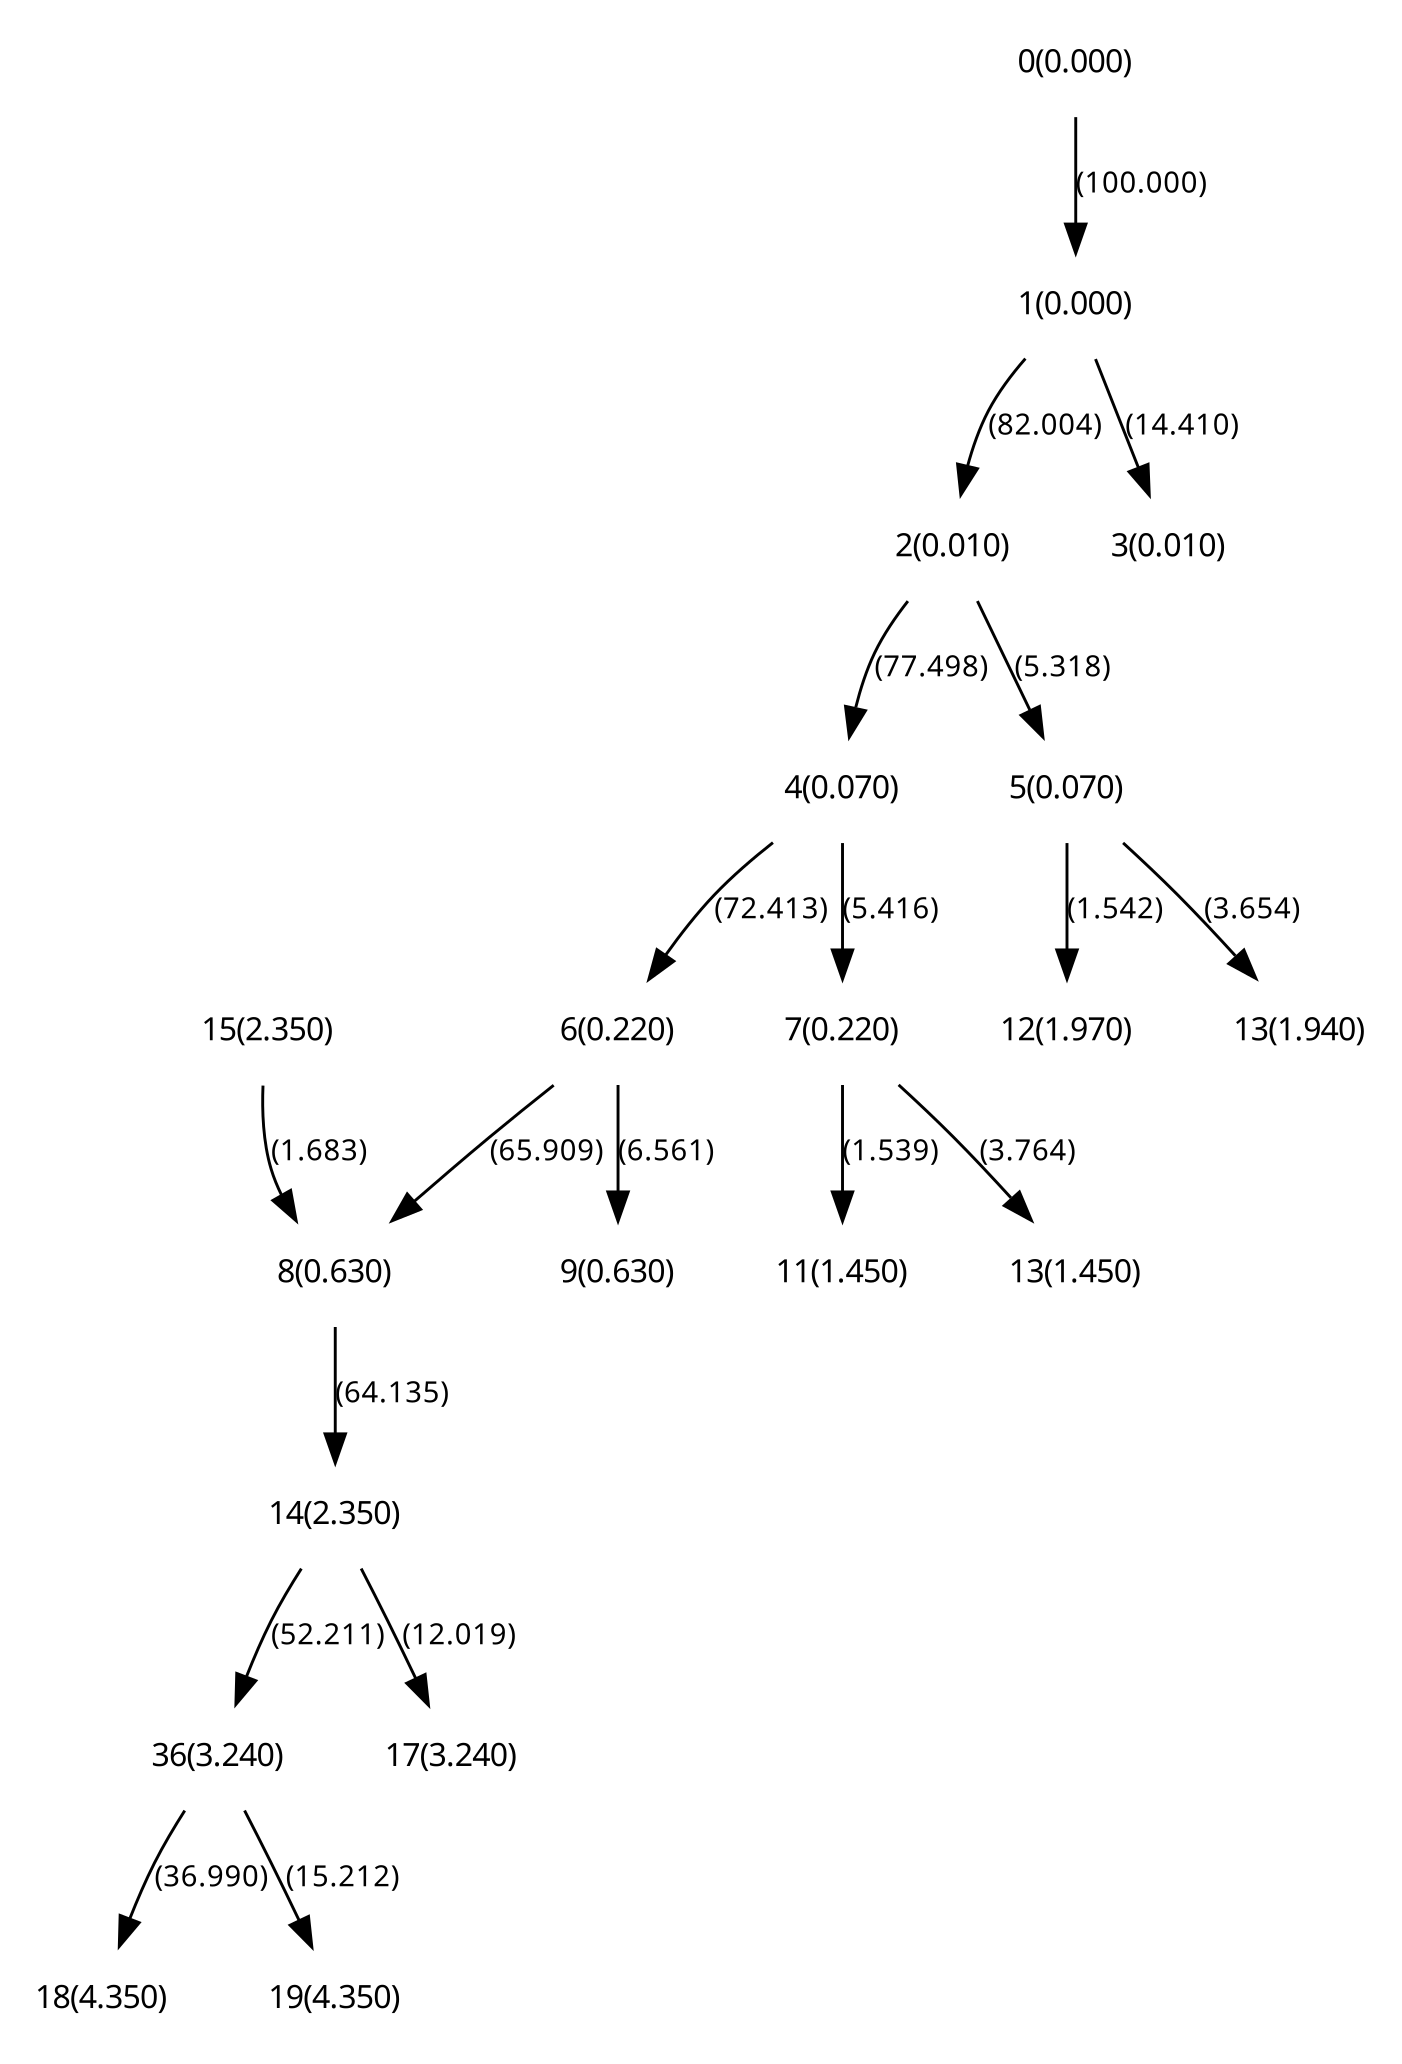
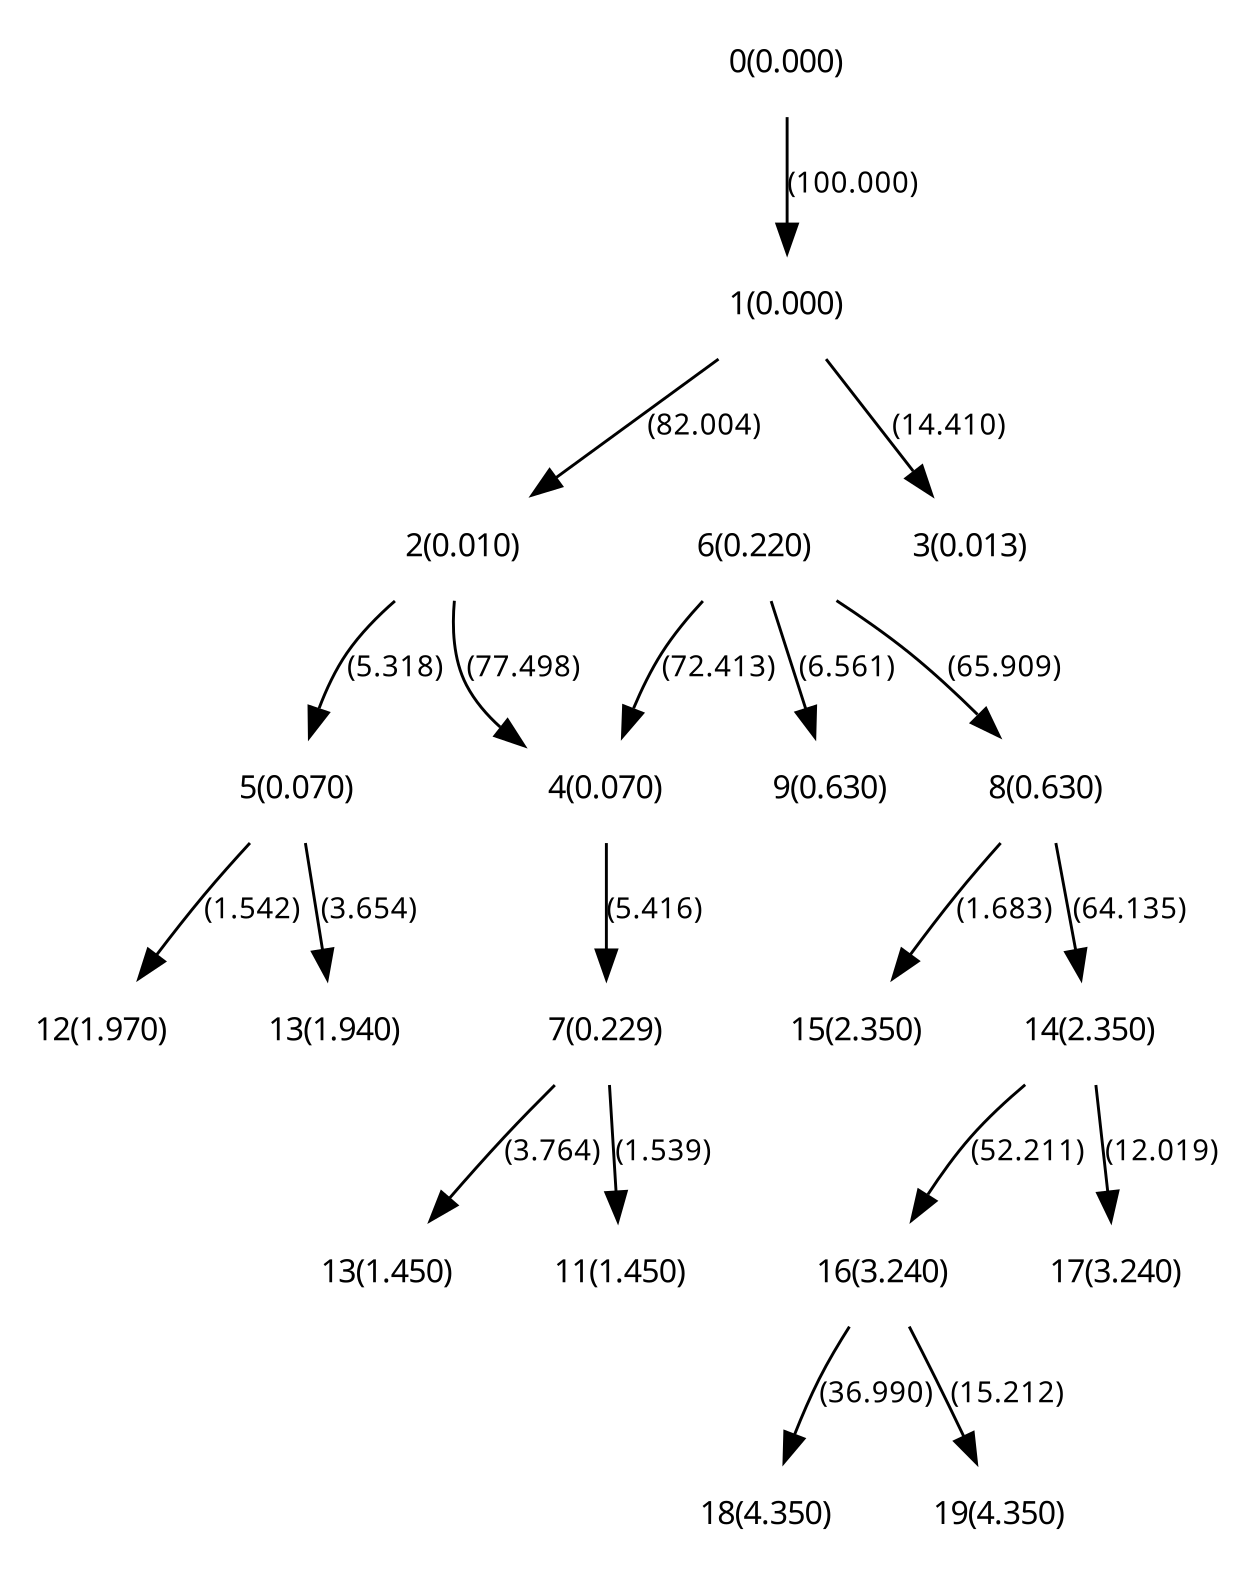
node "3(0.010)": label "3(0.010)" -> "3(0.013)"
edge "4(0.070)" -> "6(0.220)": reversed
node "7(0.220)": label "7(0.220)" -> "7(0.229)"
edge "15(2.350)" -> "8(0.630)": reversed
node "36(3.240)": label "36(3.240)" -> "16(3.240)"
